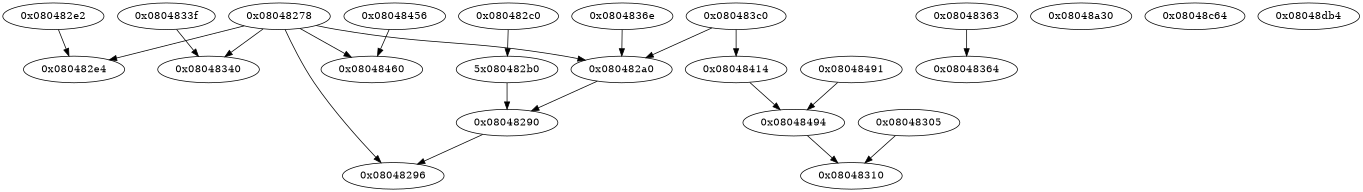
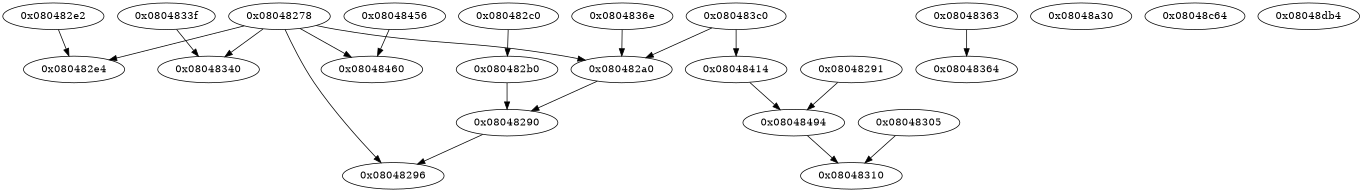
node "5x080482b0": label "5x080482b0" -> "0x080482b0"
node "0x08048491": label "0x08048491" -> "0x08048291"
